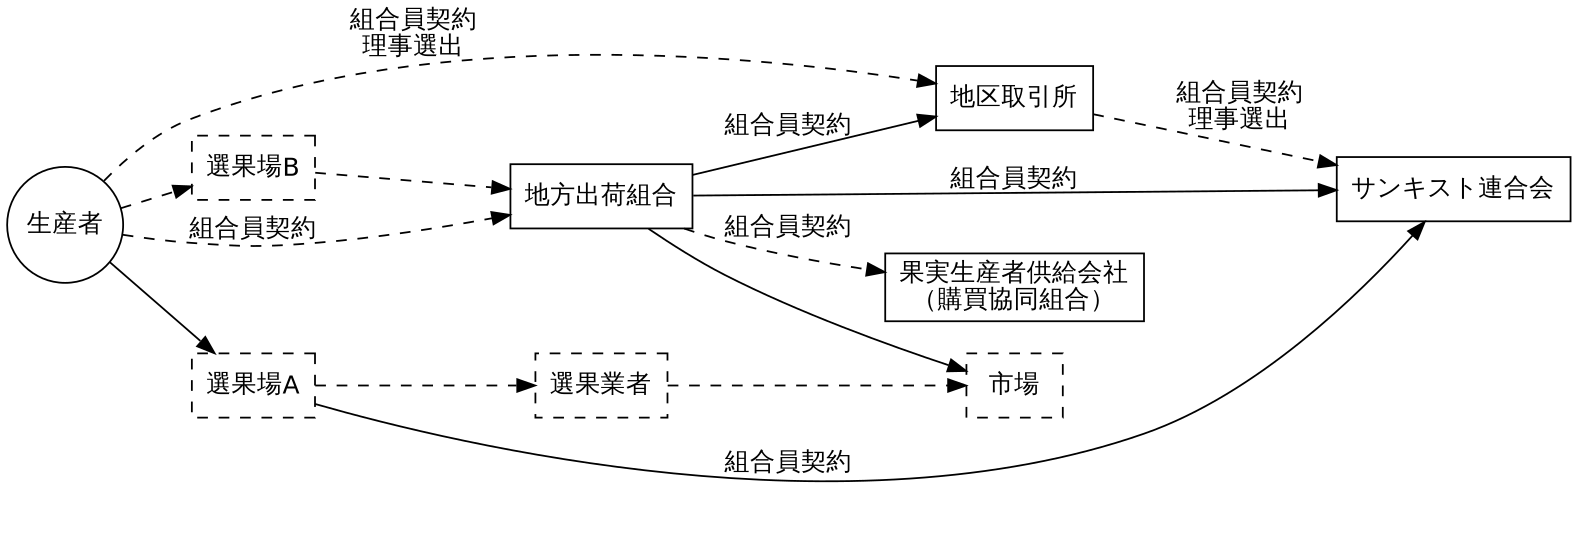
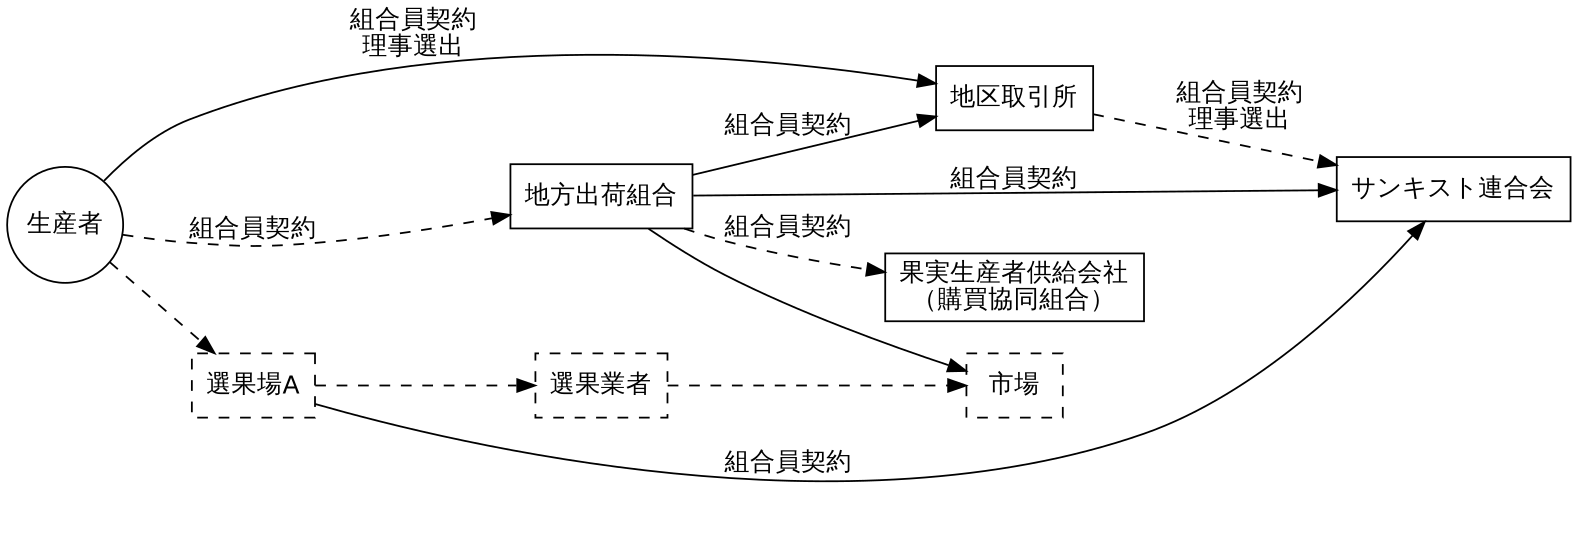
edge "生産者" -> "地区取引所": style dashed -> solid
node "選果場B": removed
edge "生産者" -> "選果場A": style solid -> dashed
